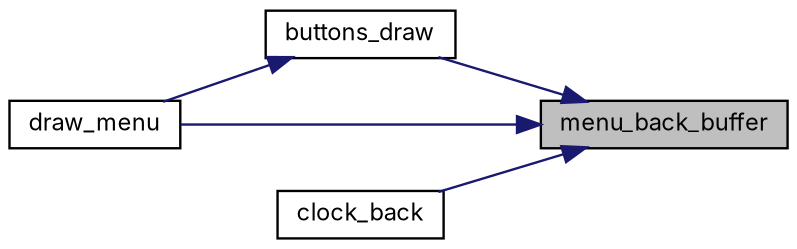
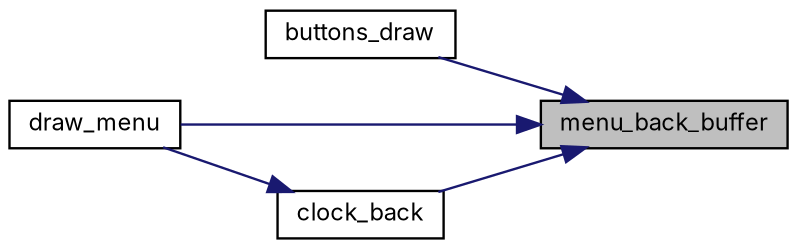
edge "draw_menu" -> "buttons_draw": now "draw_menu" -> "clock_back"
